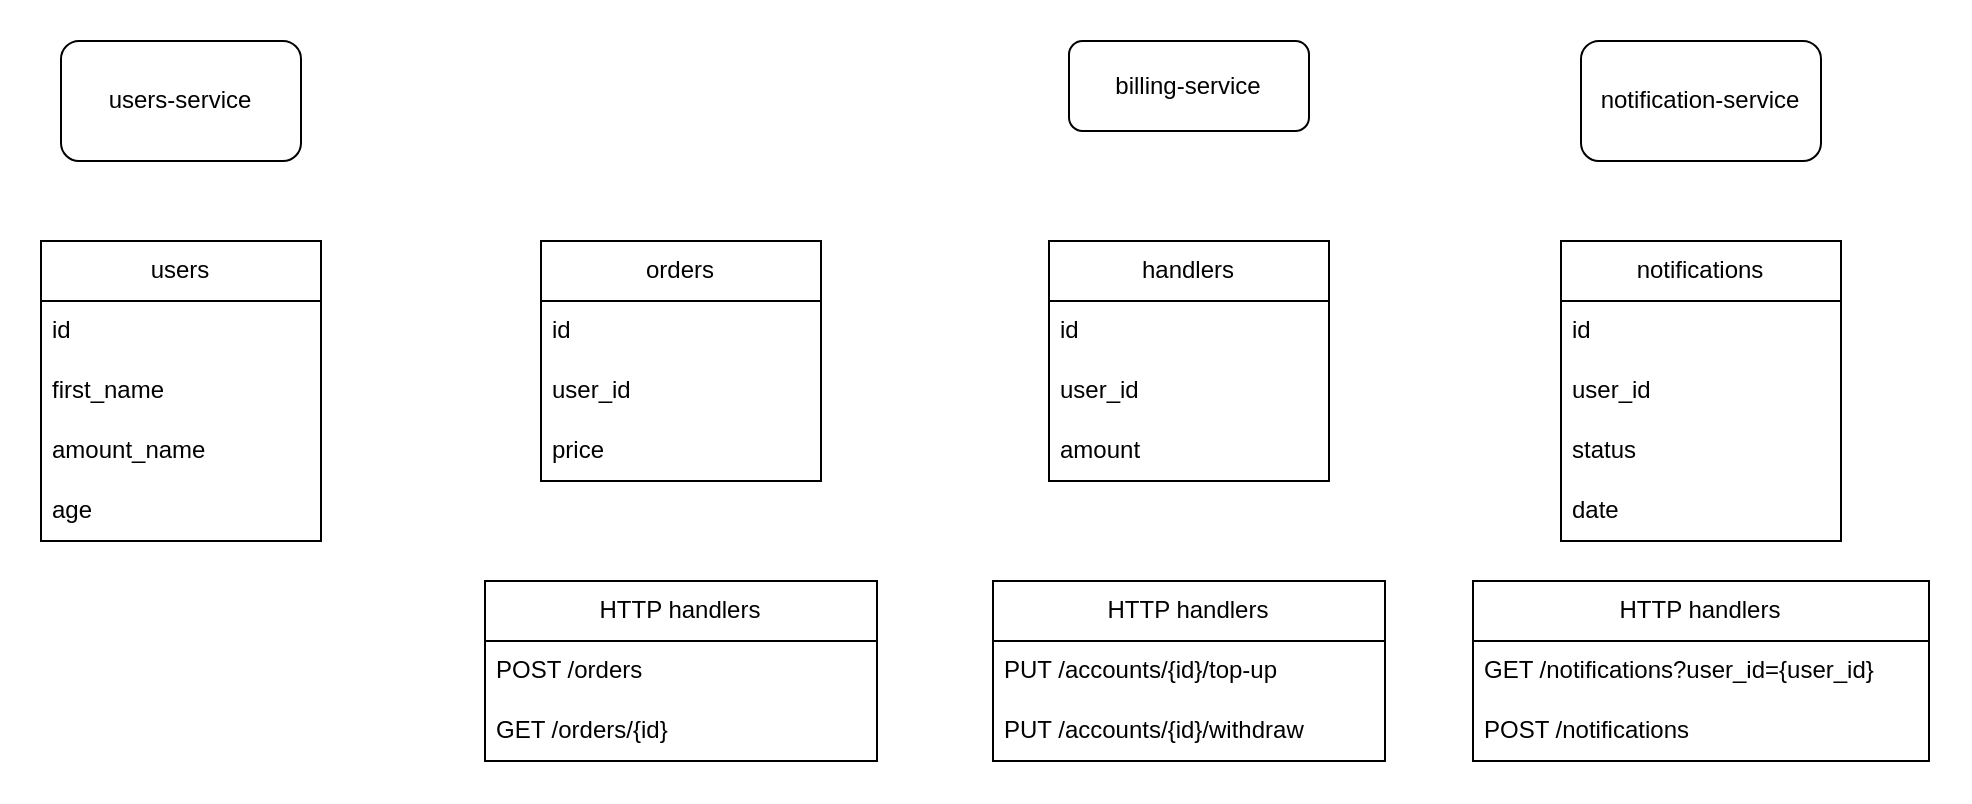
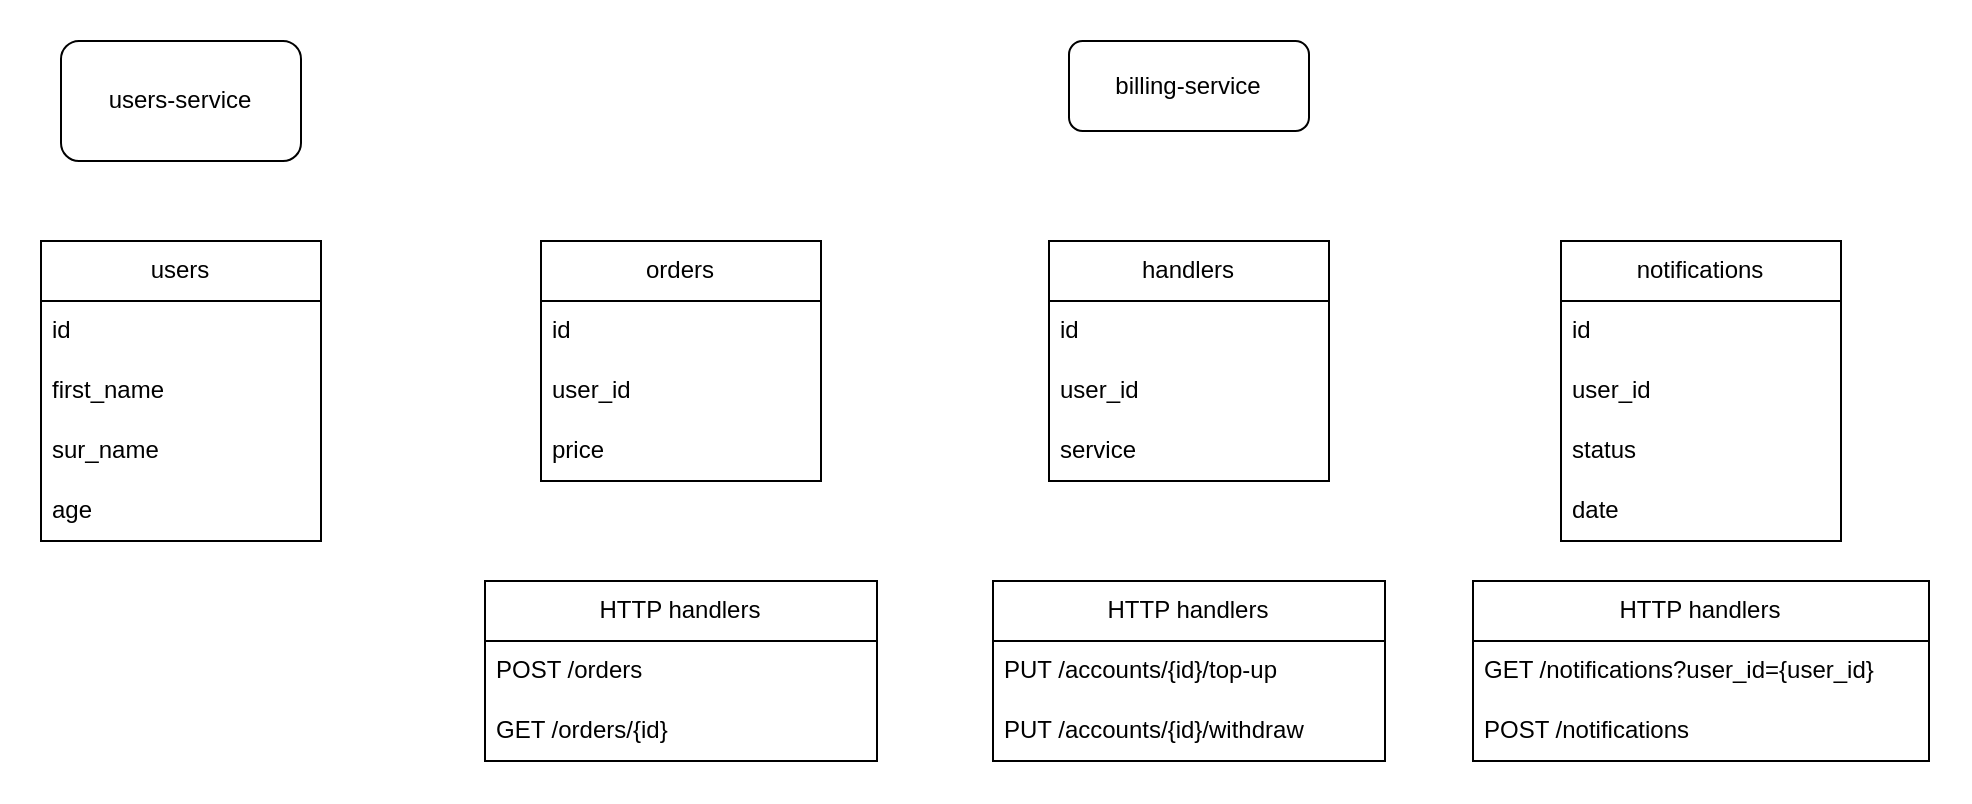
node "notification-service": removed
node "amount_name": label "amount_name" -> "sur_name"
node "amount": label "amount" -> "service"
